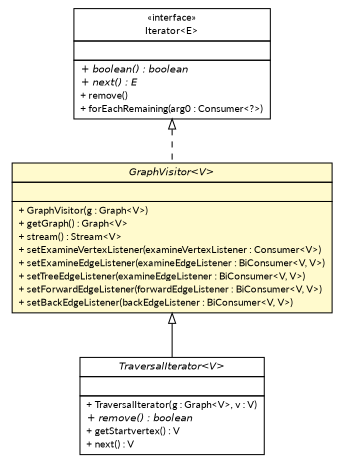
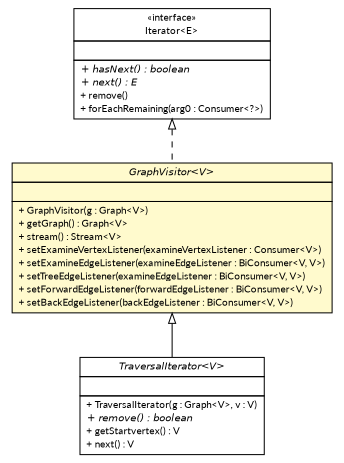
node "Iterator<E>": text "+ boolean() : boolean" -> "+ hasNext() : boolean"
